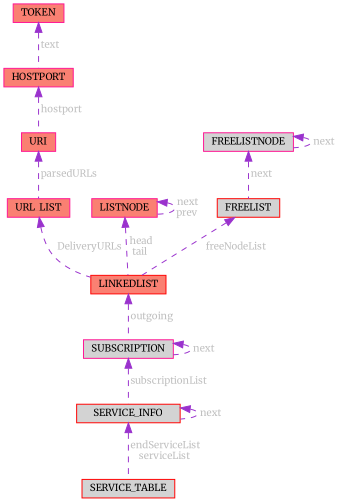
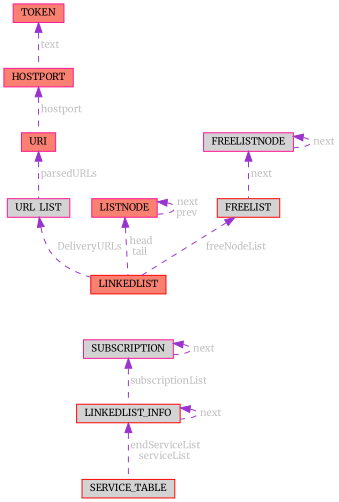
node "URL_LIST": fillcolor salmon -> lightgrey
edge "SUBSCRIPTION" -> "LINKEDLIST": removed, label "outgoing"
node "SERVICE_INFO": label "SERVICE_INFO" -> "LINKEDLIST_INFO"
